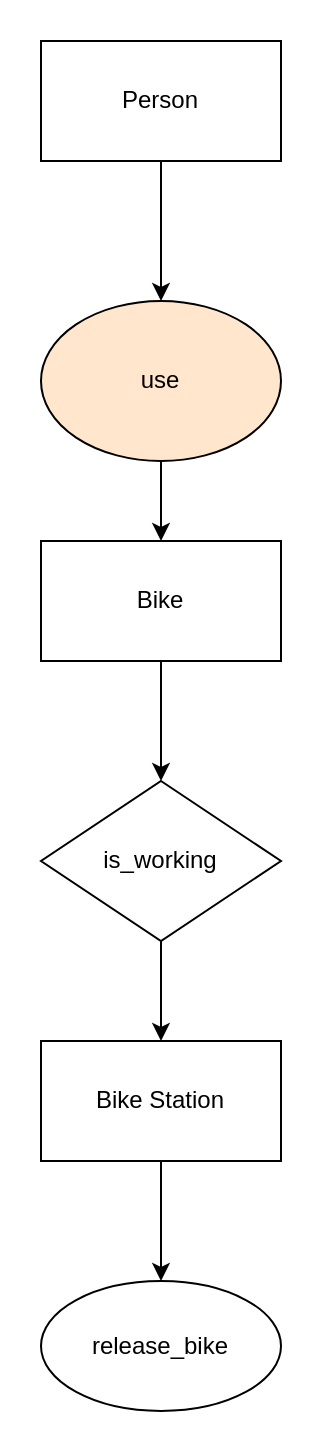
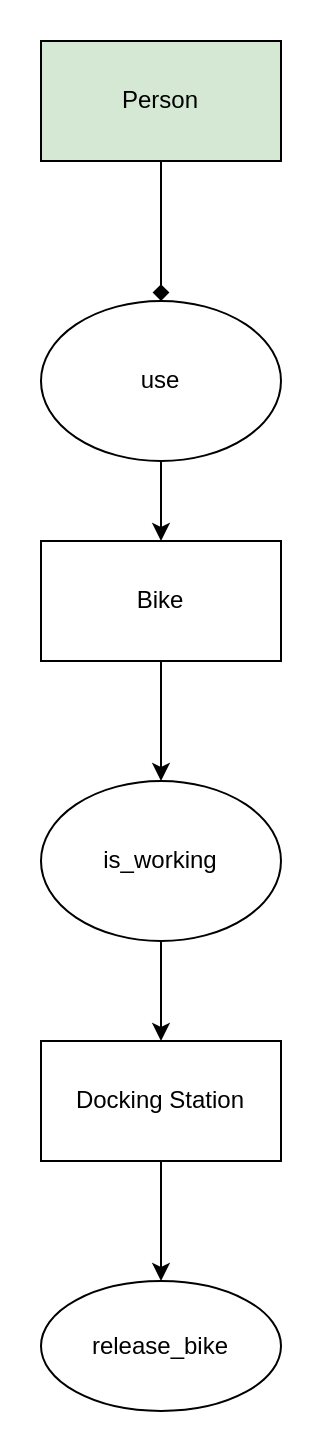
node "Person": fillcolor #ffffff -> #d5e8d4
edge "Person" -> "use": arrowhead classic -> diamond
node "use": fillcolor #ffe6cc -> #ffffff
node "is_working": shape diamond -> ellipse
node "Bike Station": label "Bike Station" -> "Docking Station"
